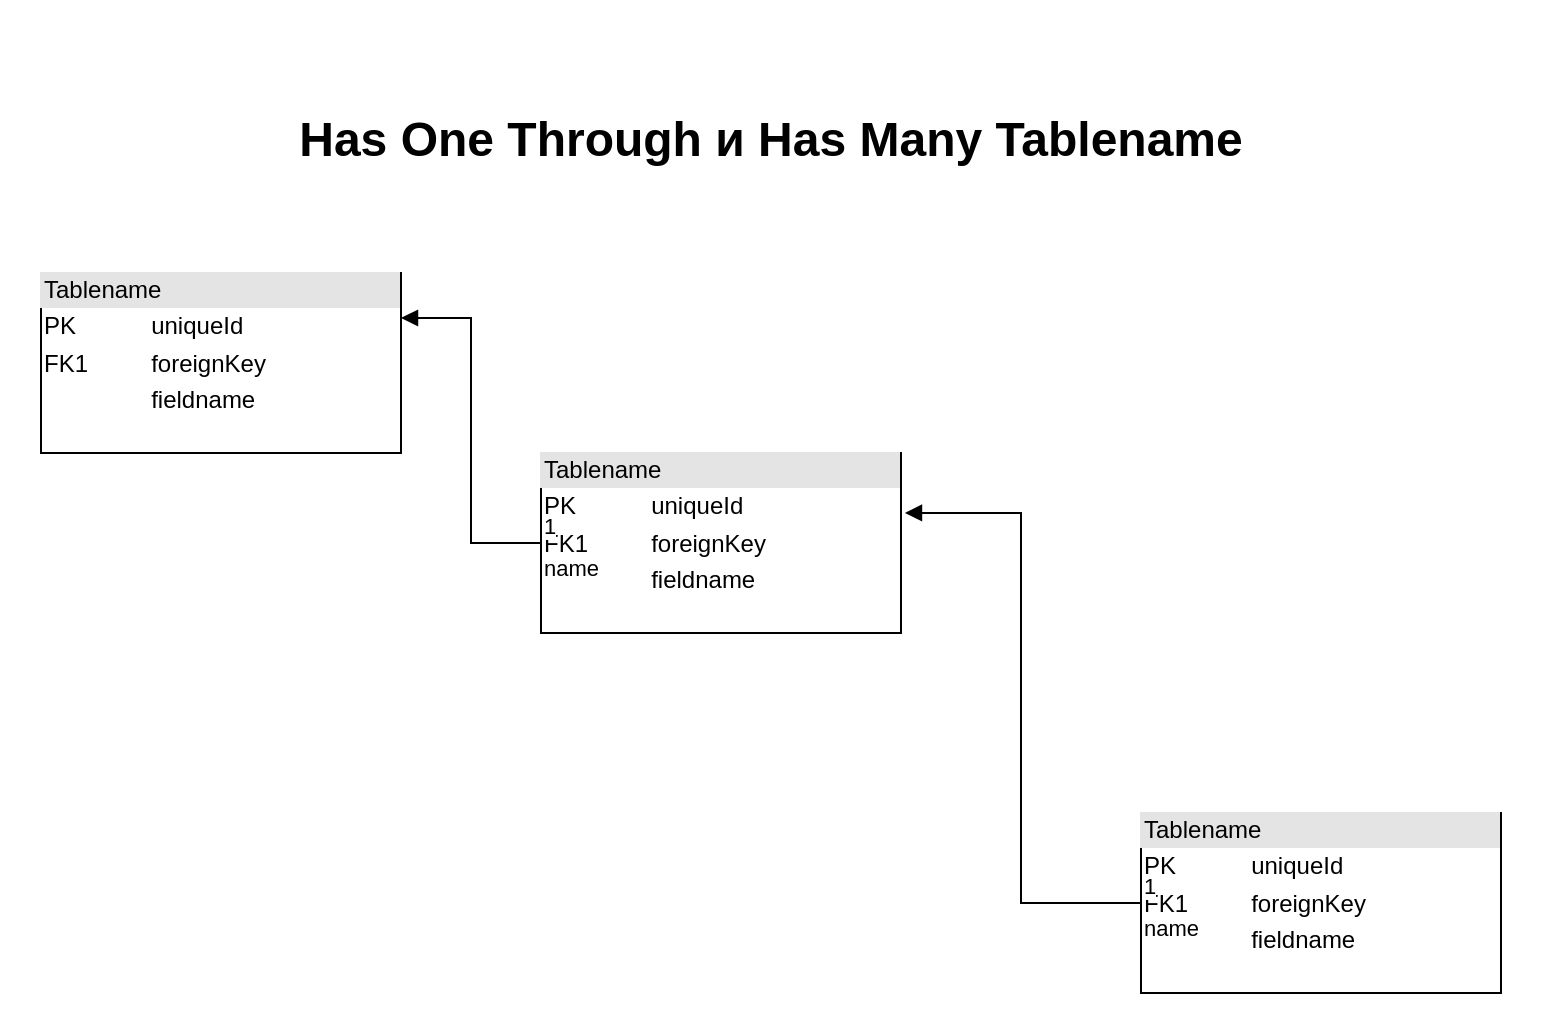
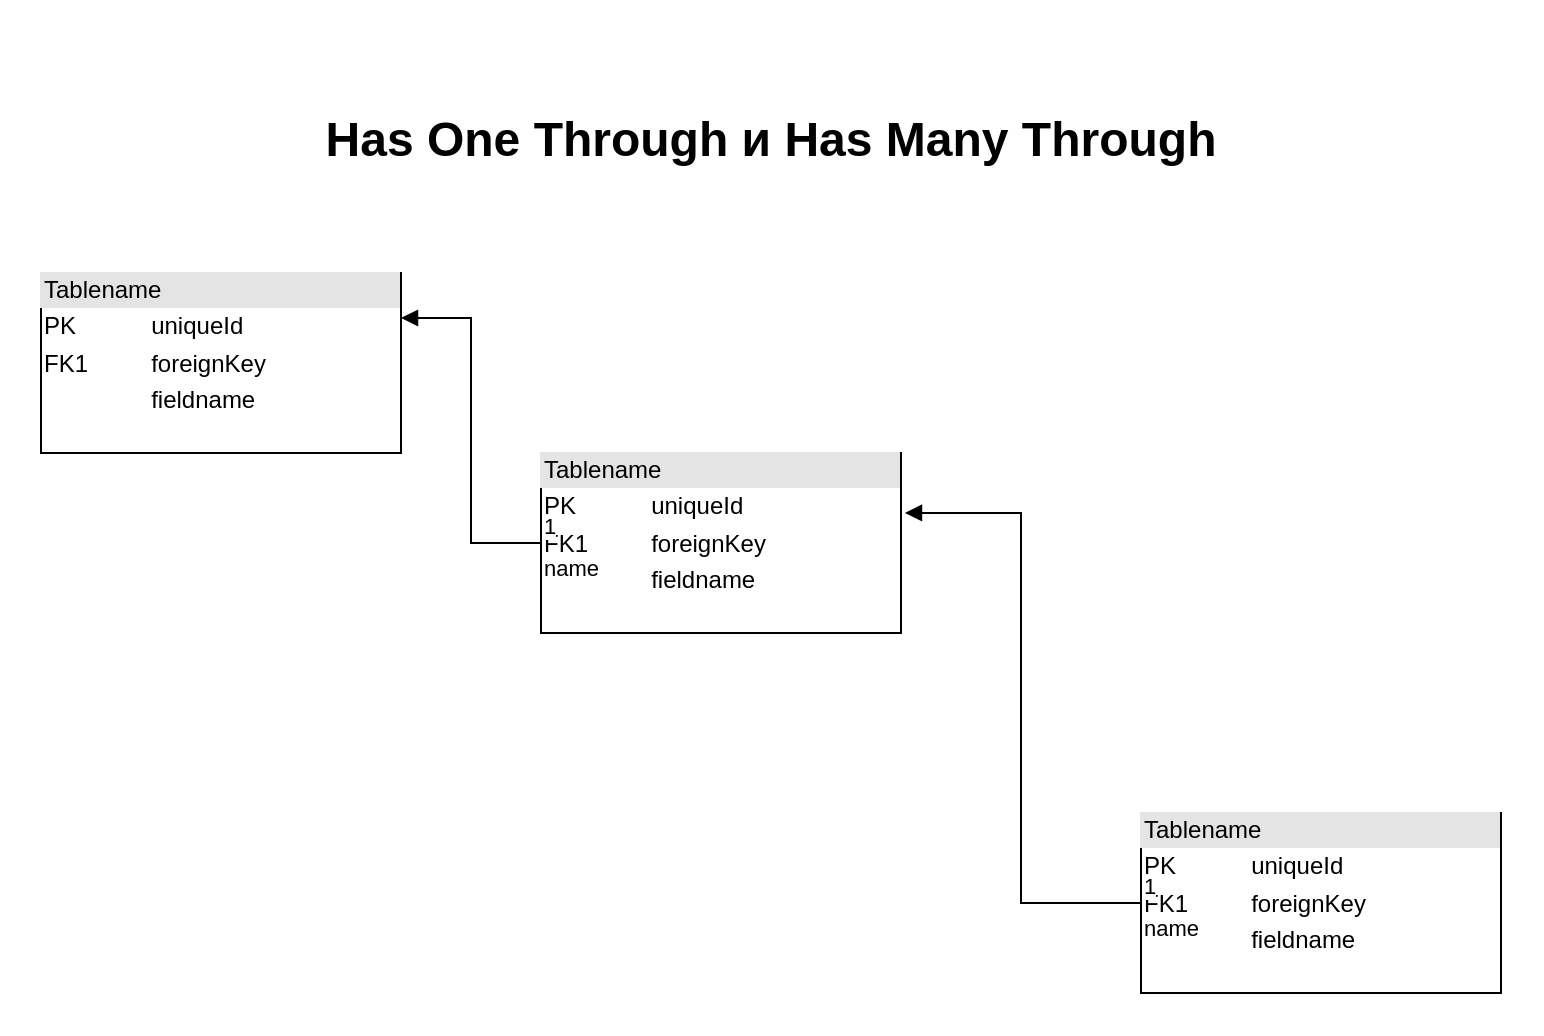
node "Has One Through и Has Many Tablename": label "Has One Through и Has Many Tablename" -> "Has One Through и Has Many Through"
